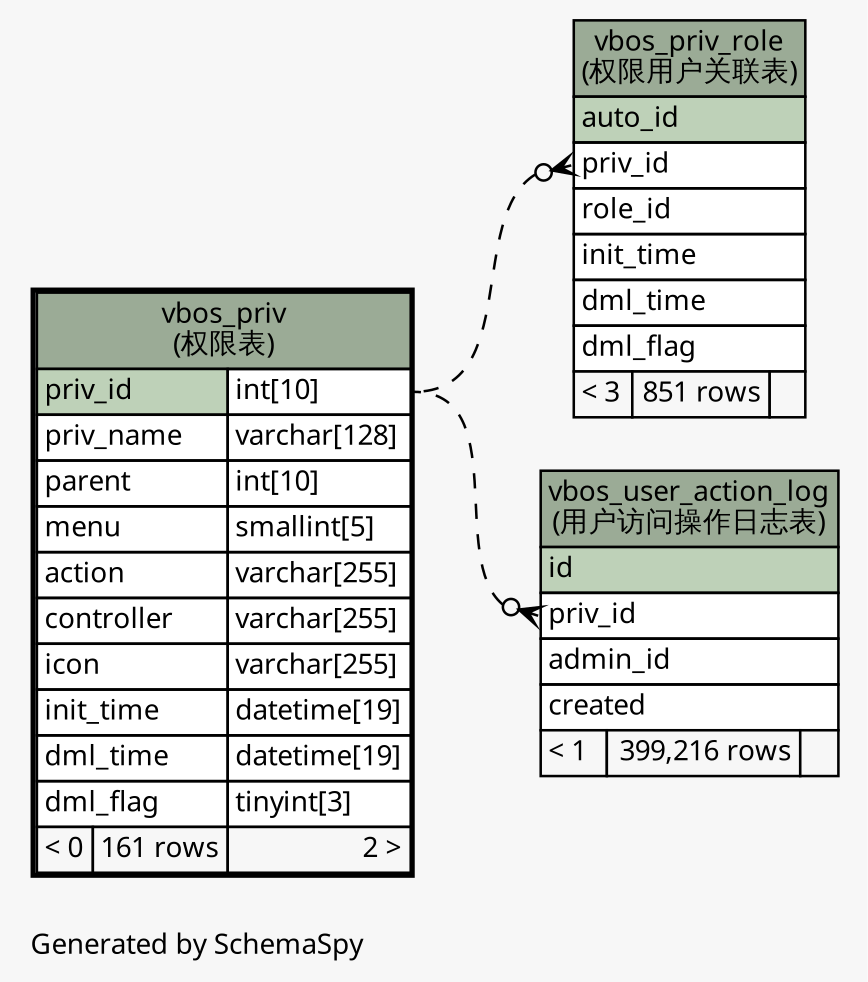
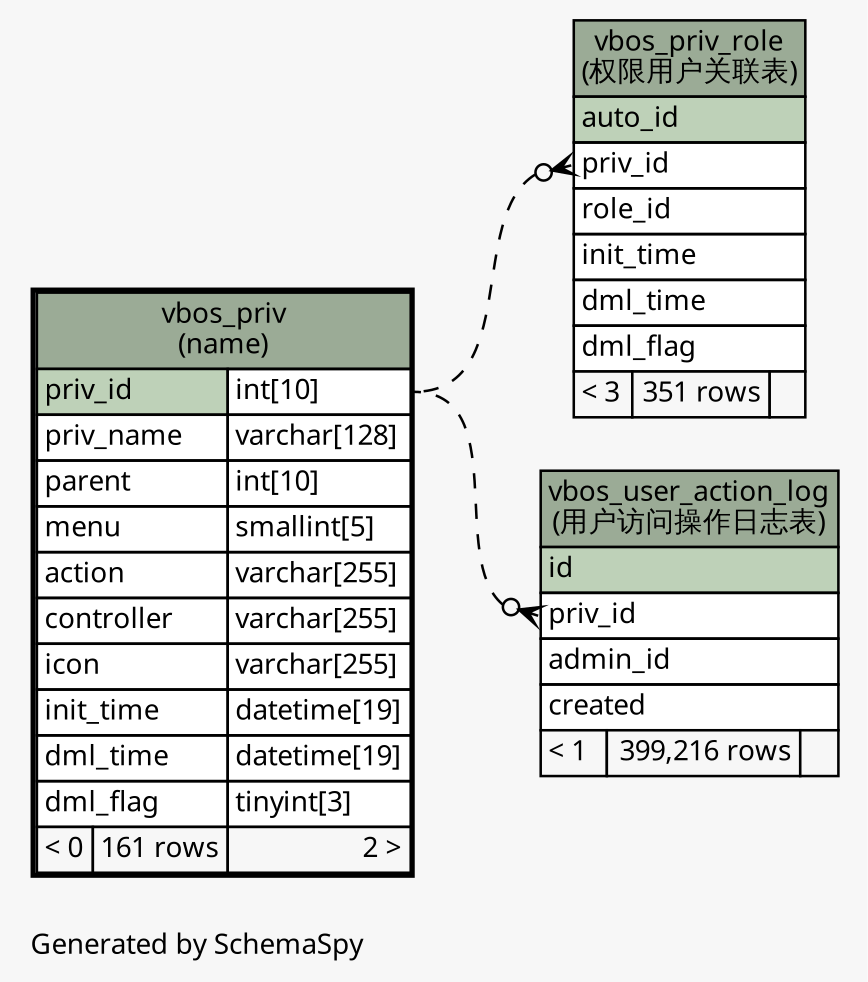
node "vbos_priv": text "(权限表)" -> "(name)"
node "vbos_priv_role": text "851 rows" -> "351 rows"
